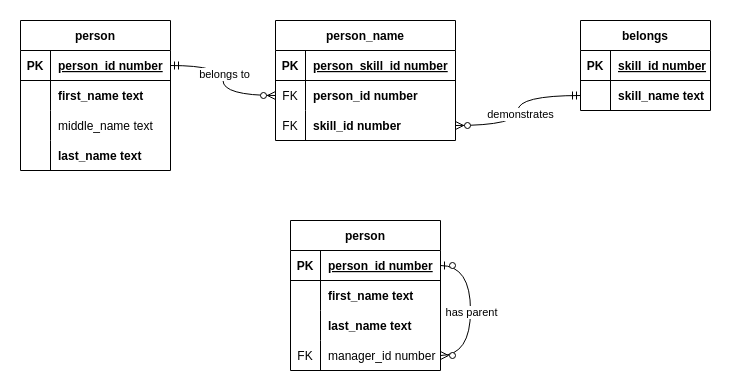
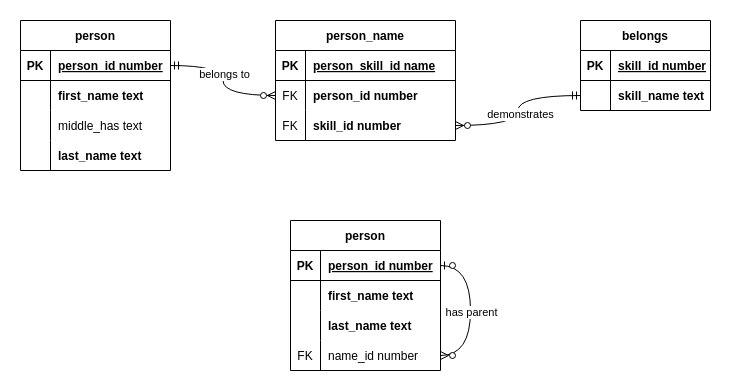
node "person_skill_id number": label "person_skill_id number" -> "person_skill_id name"
node "middle_name text": label "middle_name text" -> "middle_has text"
node "manager_id number": label "manager_id number" -> "name_id number"
